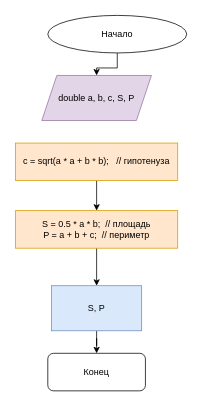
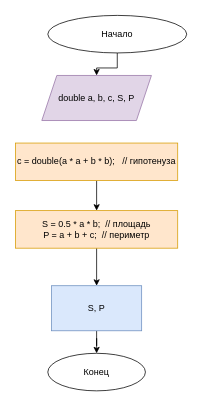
node "c = sqrt(a * a + b * b); // гипотенуза": label "c = sqrt(a * a + b * b); // гипотенуза" -> "c = double(a * a + b * b); // гипотенуза"
node "Конец": shape rounded rectangle -> ellipse
